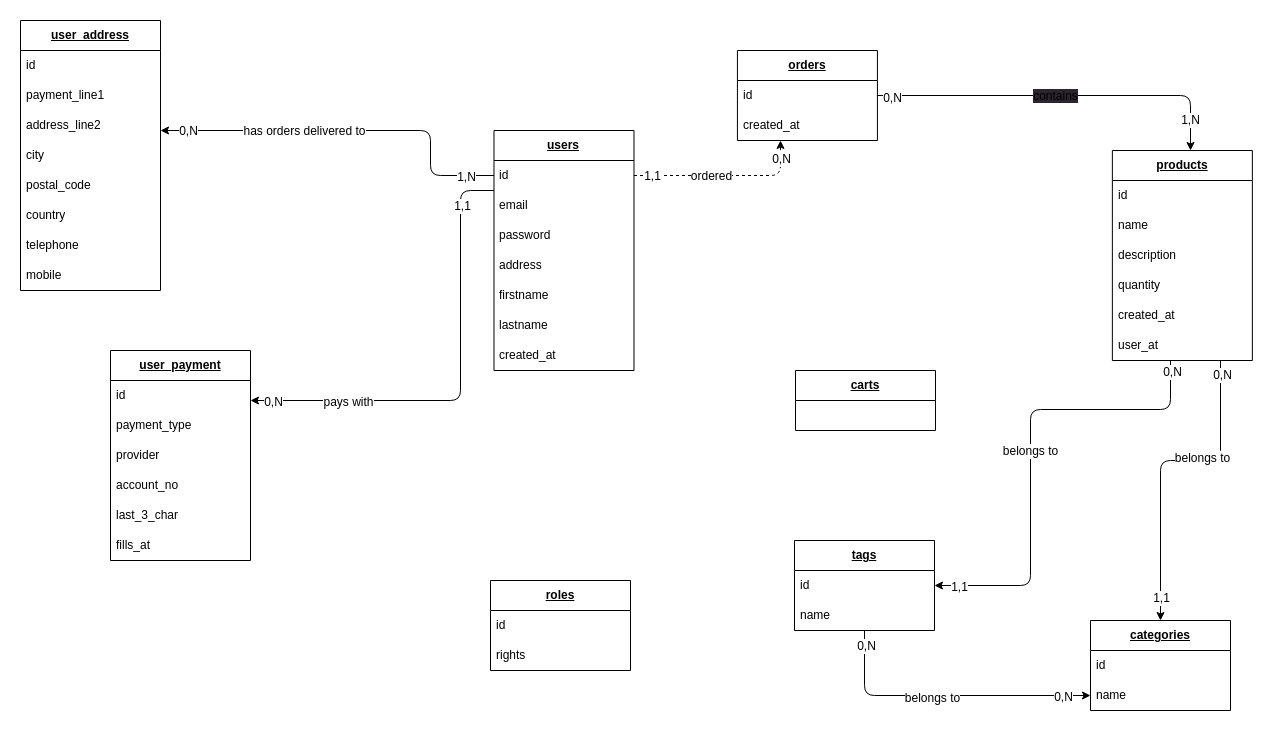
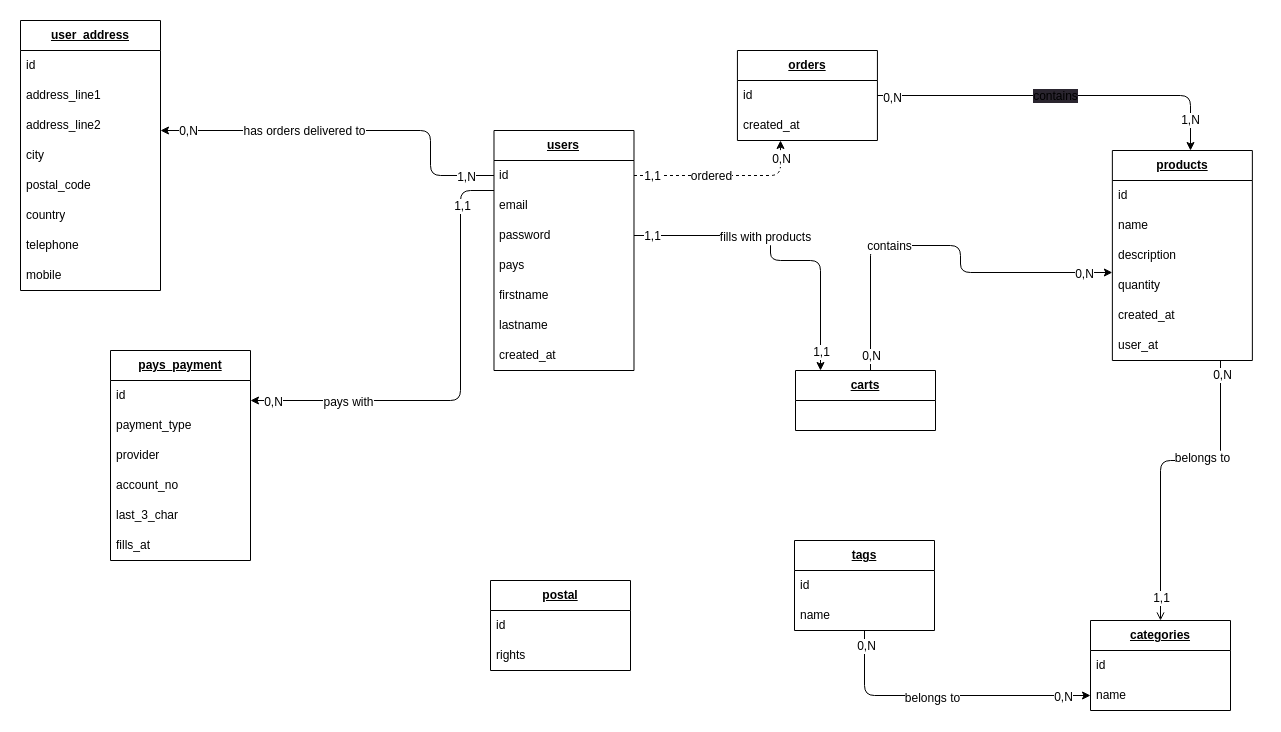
node "payment_line1": label "payment_line1" -> "address_line1"
edge "carts" -> "quantity": added, labels "0,N", "contains", "0,N"
edge "users" -> "carts": added, labels "1,1", "fills with products", "1,1"
node "address": label "address" -> "pays"
node "user_payment": label "user_payment" -> "pays_payment"
edge "products" -> "tags": removed, labels "0,N", "belongs to", "1,1"
node "roles": label "roles" -> "postal"
edge "products" -> "categories": arrowhead classic -> open
